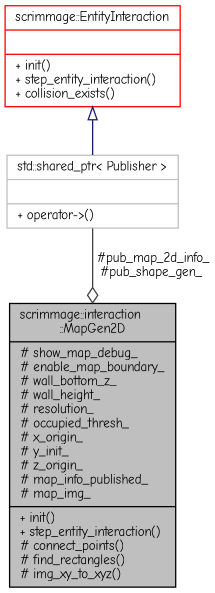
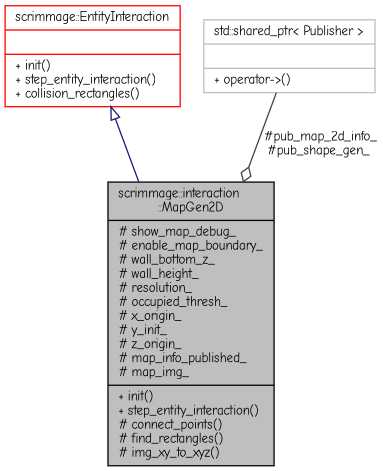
node "scrimmage::EntityInteraction": text "+ collision_exists()" -> "+ collision_rectangles()"
edge "std::shared_ptr< Publisher >" -> "scrimmage::EntityInteraction": now "scrimmage::interaction" -> "scrimmage::EntityInteraction"
